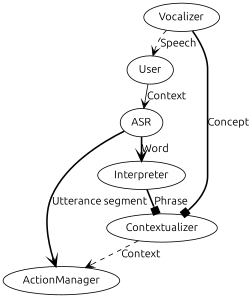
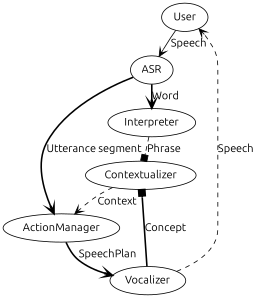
edge "User" -> "ASR": label "Context" -> "Speech"
edge "Interpreter" -> "Contextualizer": style bold -> dashed
edge "ActionManager" -> "Vocalizer": added, label "SpeechPlan"
